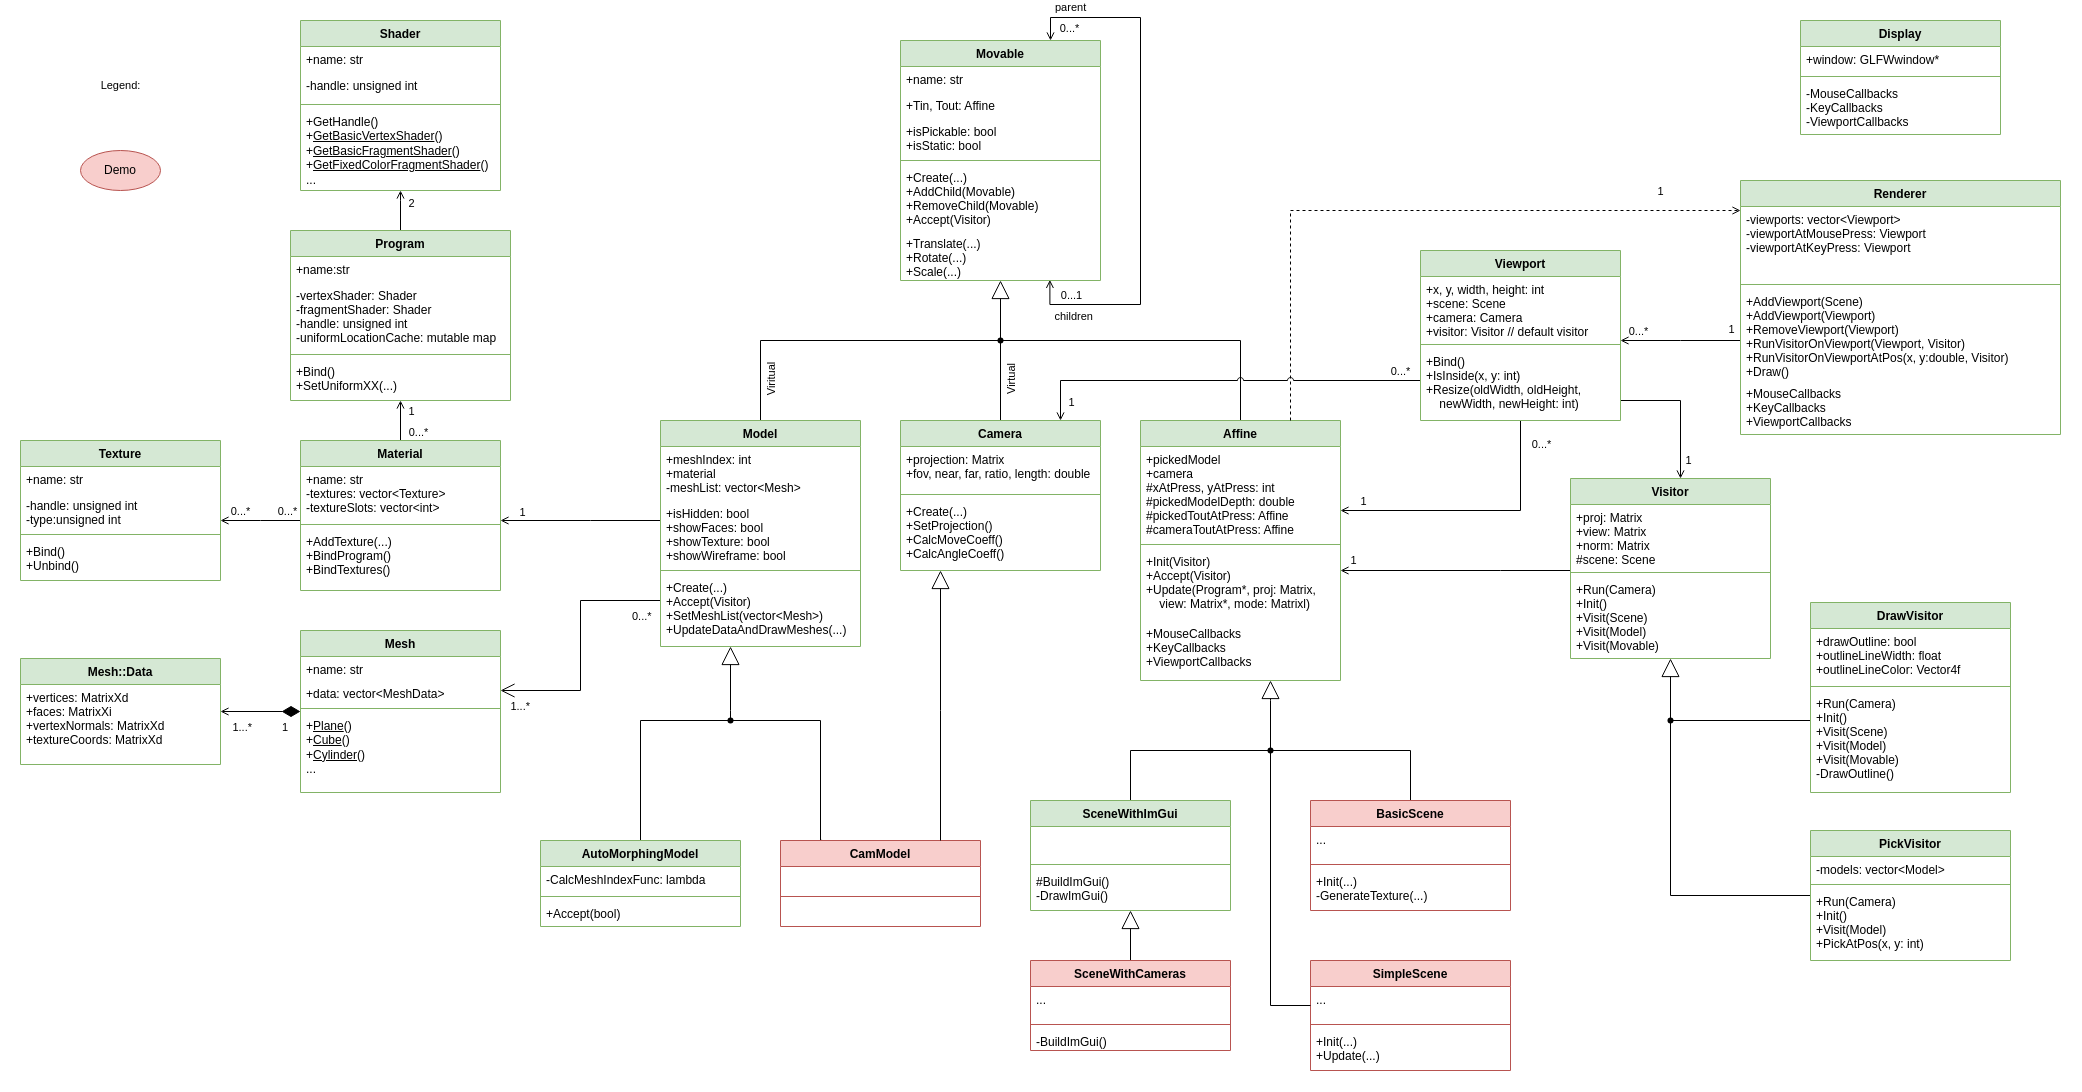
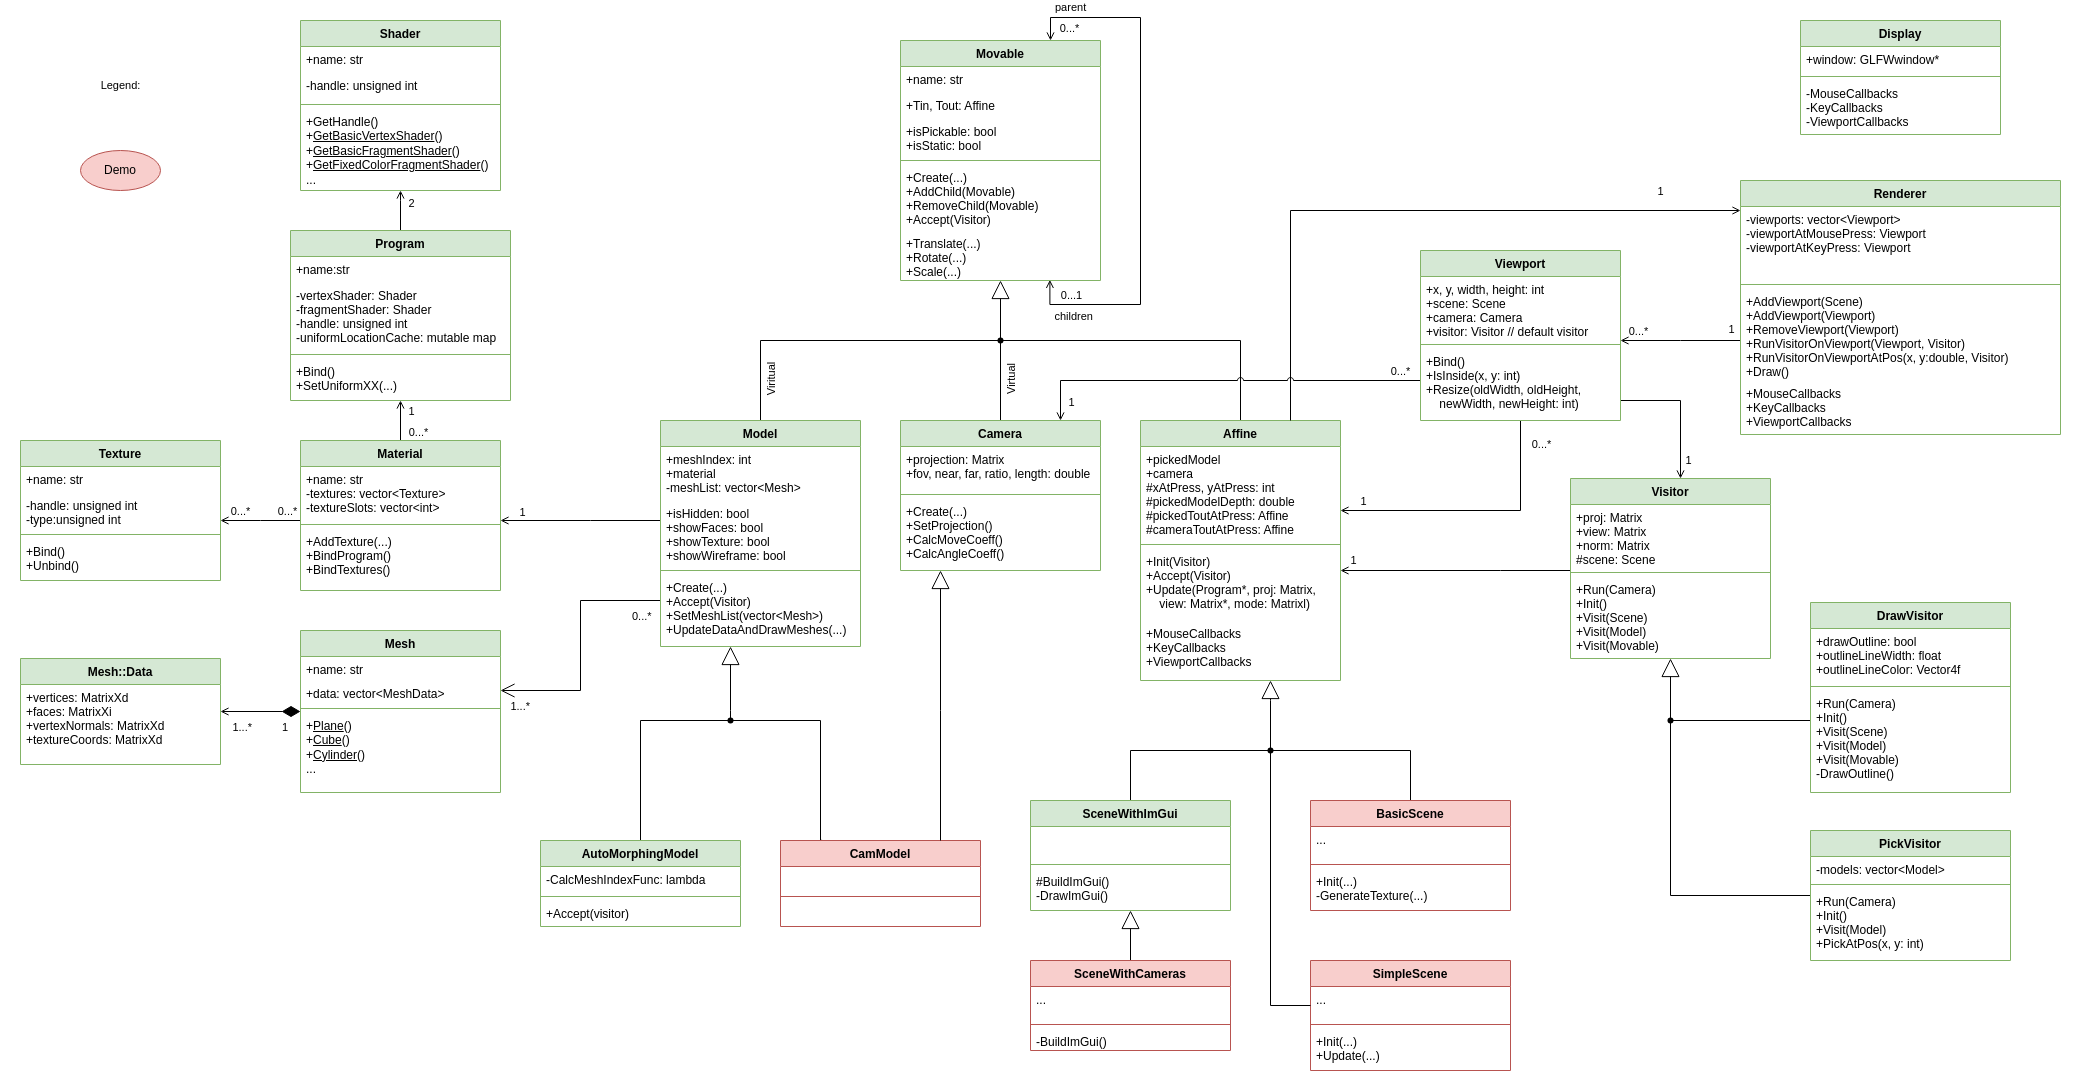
edge "Affine" -> "Renderer": style dashed -> solid
node "+Accept(bool)": label "+Accept(bool)" -> "+Accept(visitor)"
